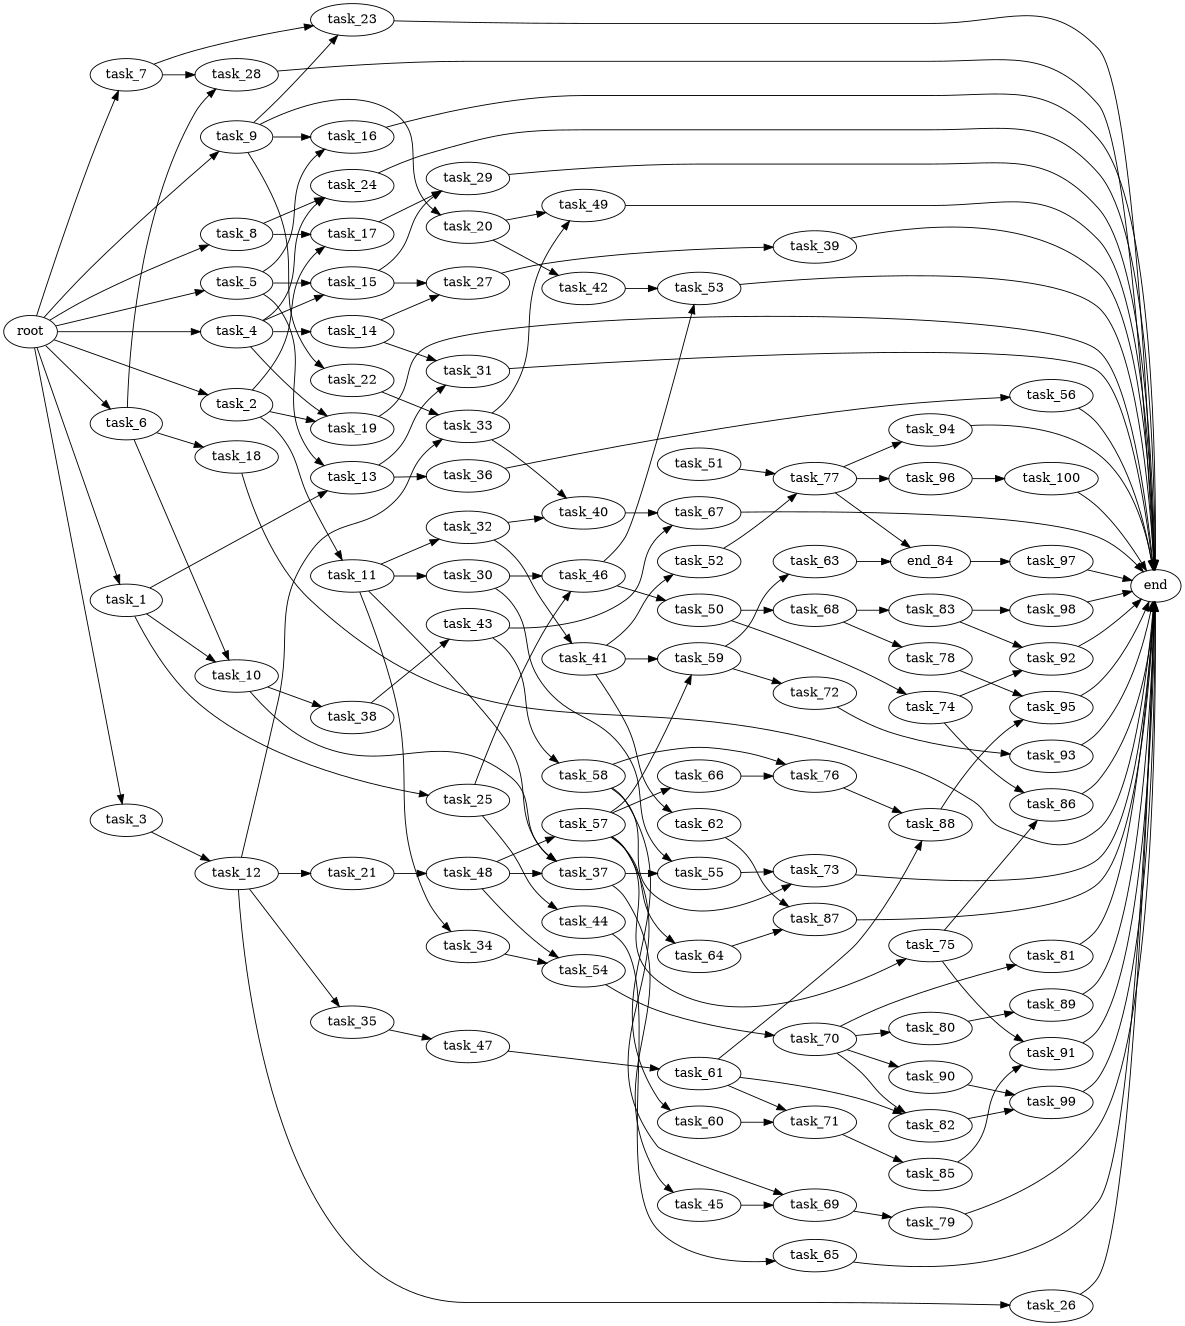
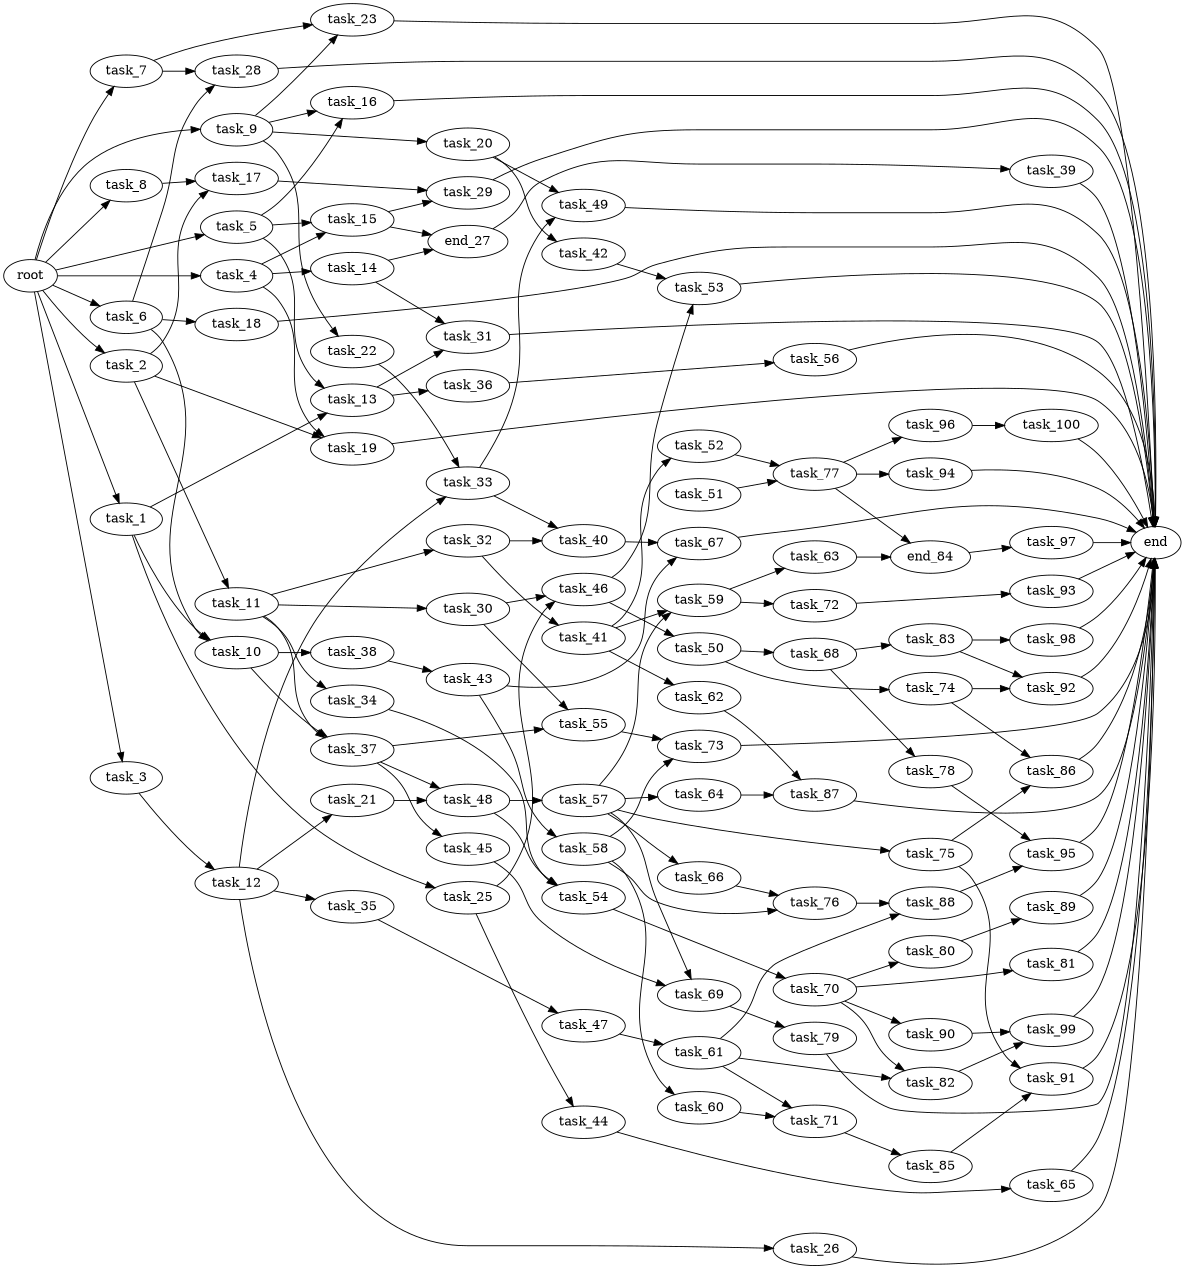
node "task_24": removed
node "task_27": label "task_27" -> "end_27"
edge "task_48" -> "task_37": reversed
